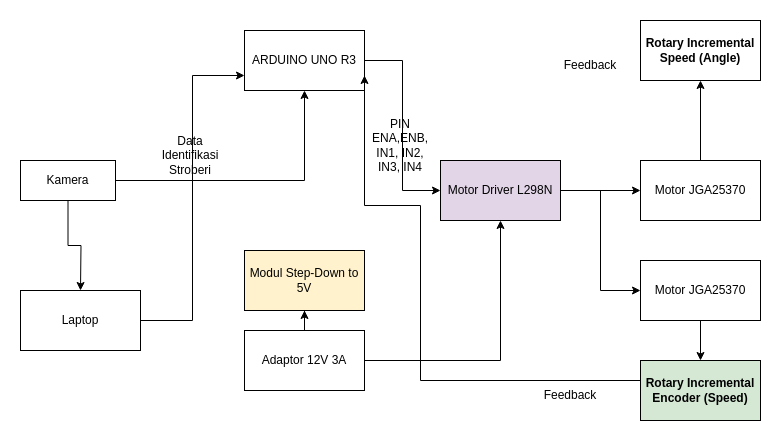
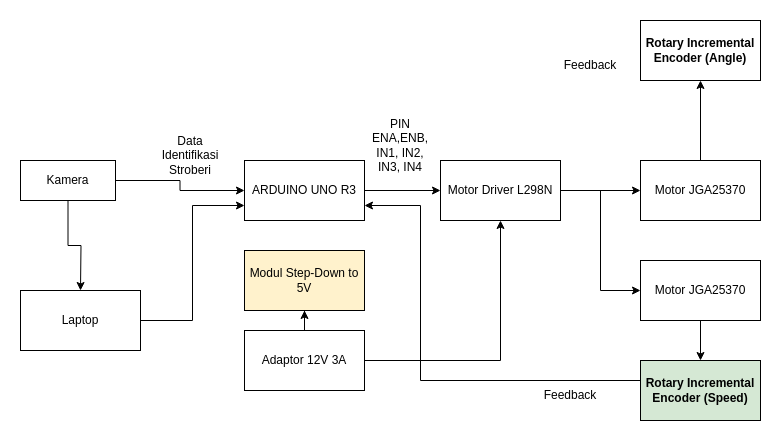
node "Rotary Incremental Speed (Angle)": label "Rotary Incremental Speed (Angle)" -> "Rotary Incremental Encoder (Angle)"
node "ARDUINO UNO R3": moved (305, 61) -> (305, 191)
node "Motor Driver L298N": fillcolor #e1d5e7 -> #ffffff
